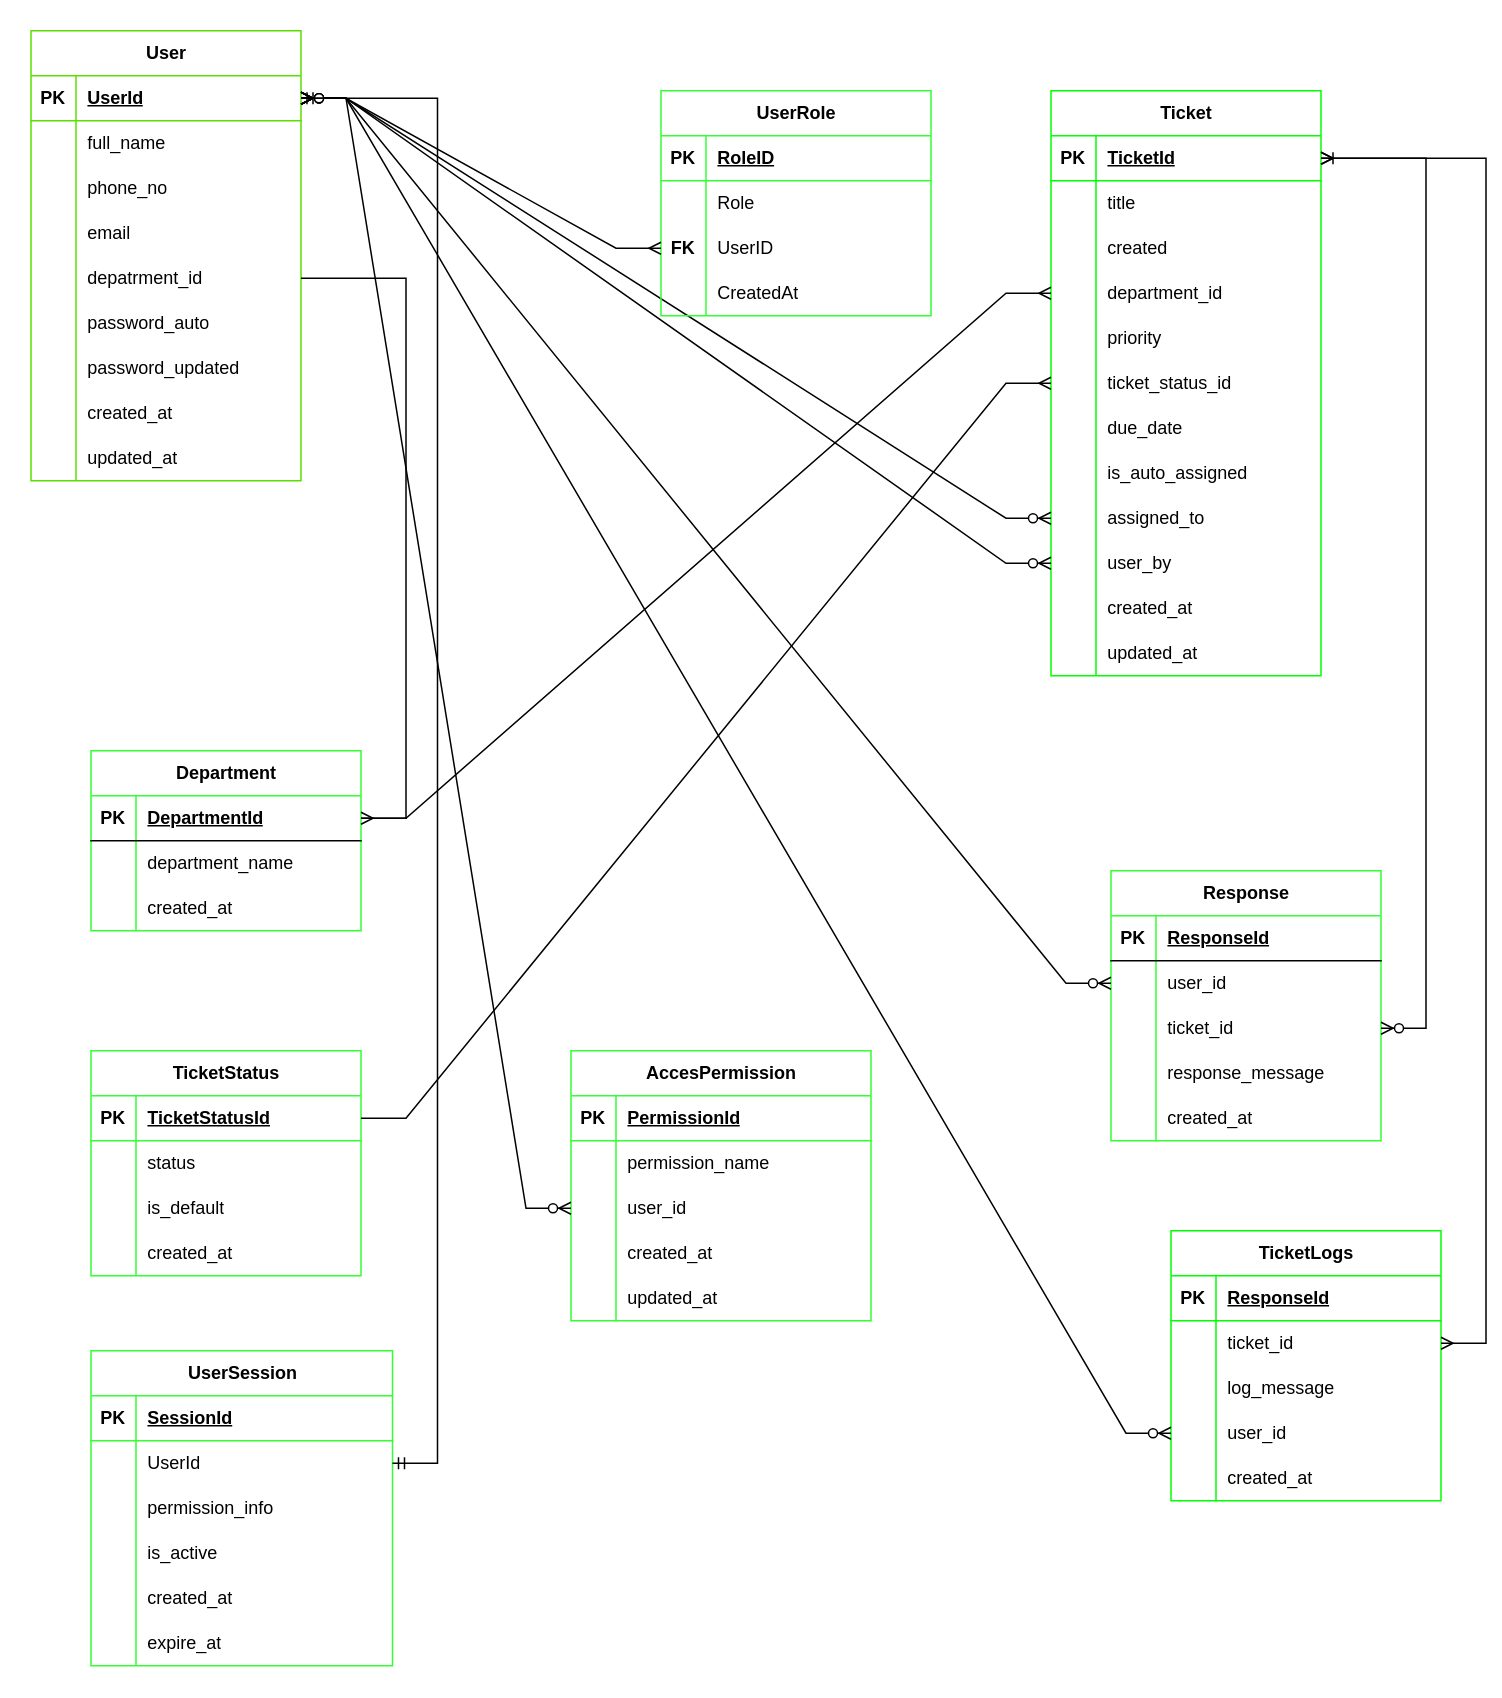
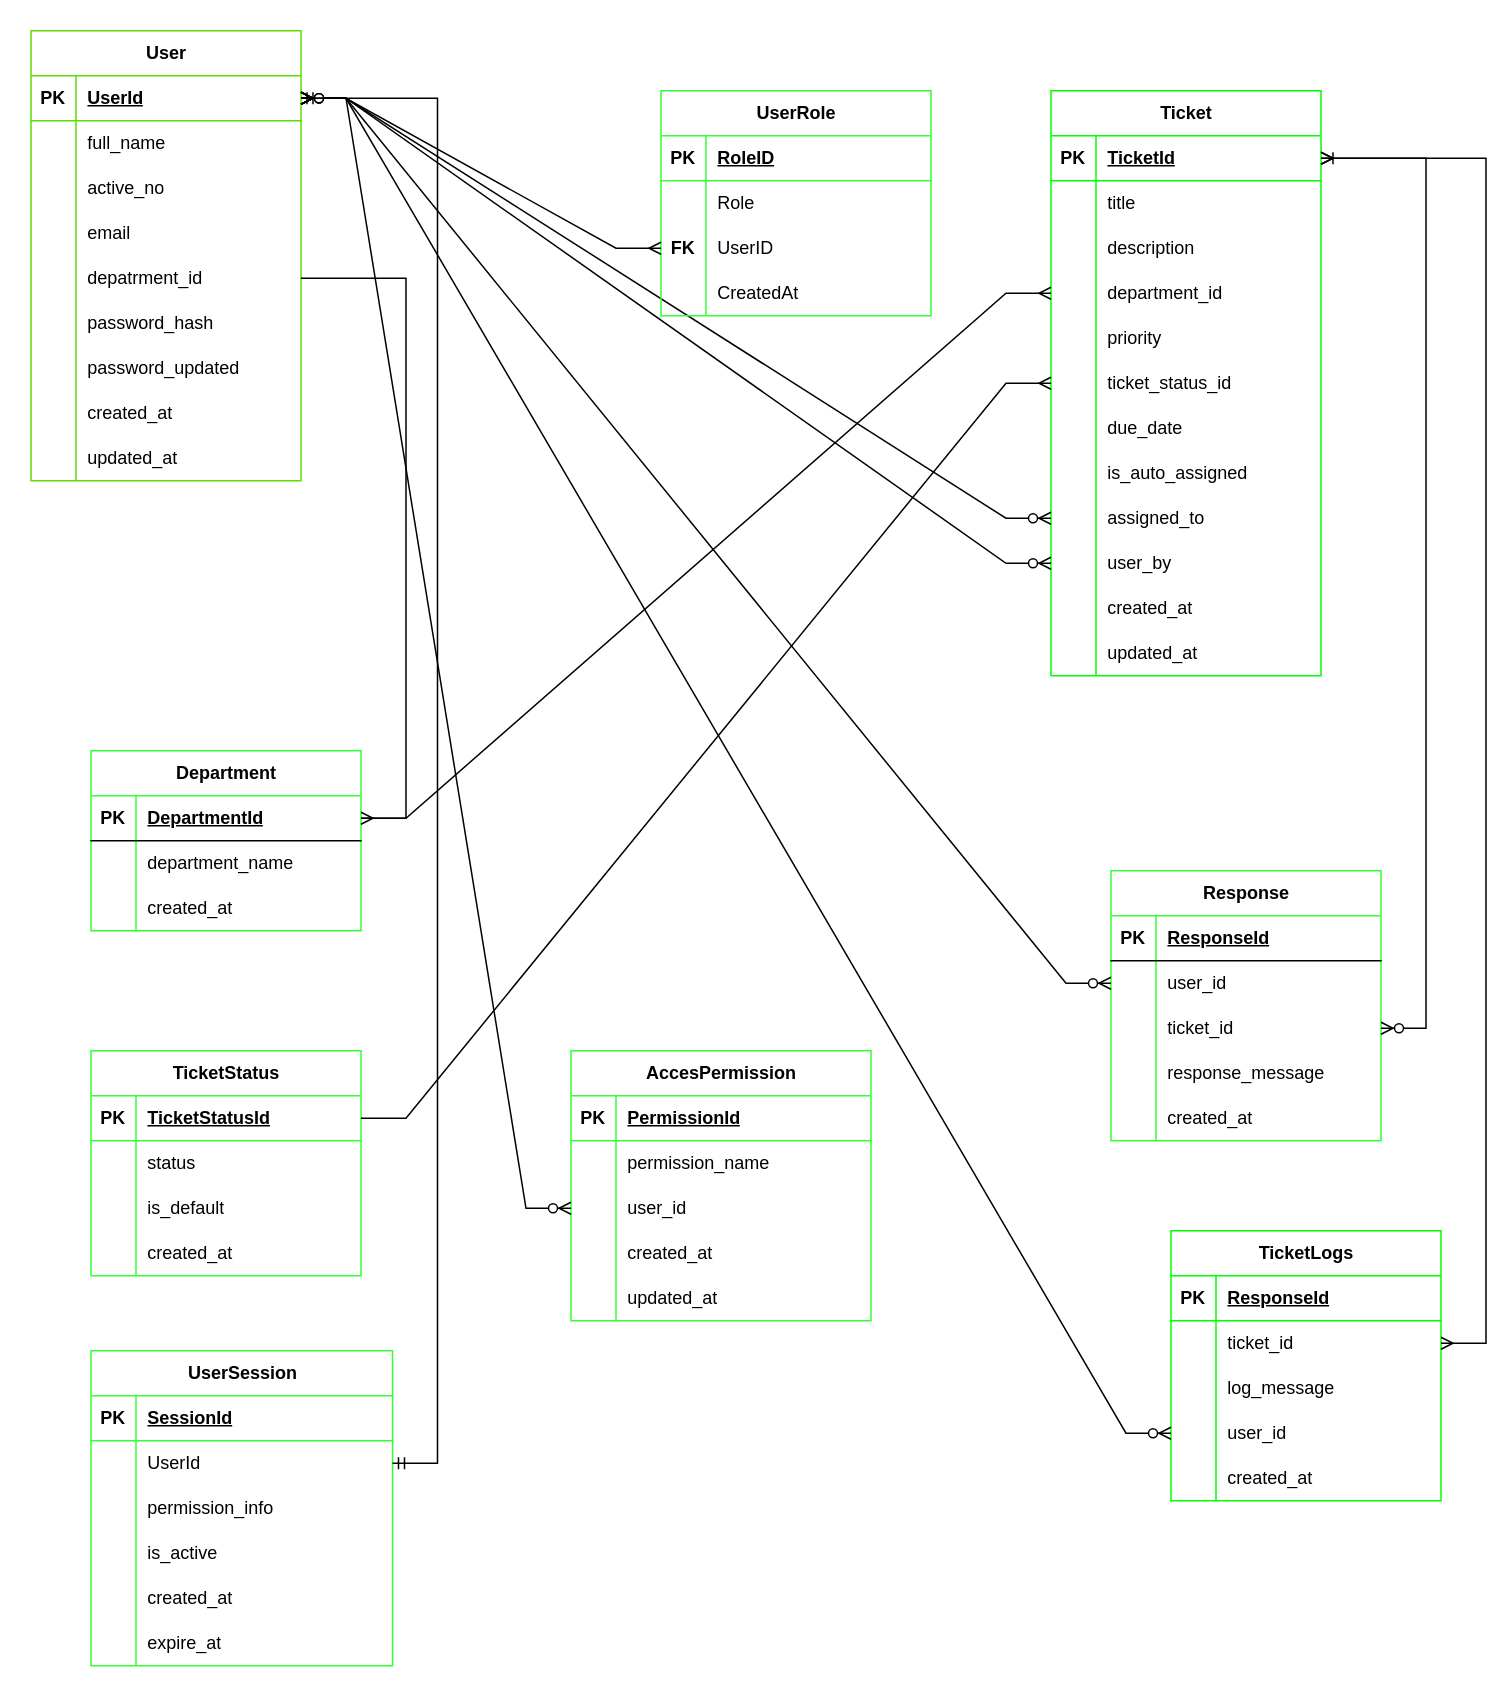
node "phone_no": label "phone_no" -> "active_no"
node "created": label "created" -> "description"
node "password_auto": label "password_auto" -> "password_hash"
